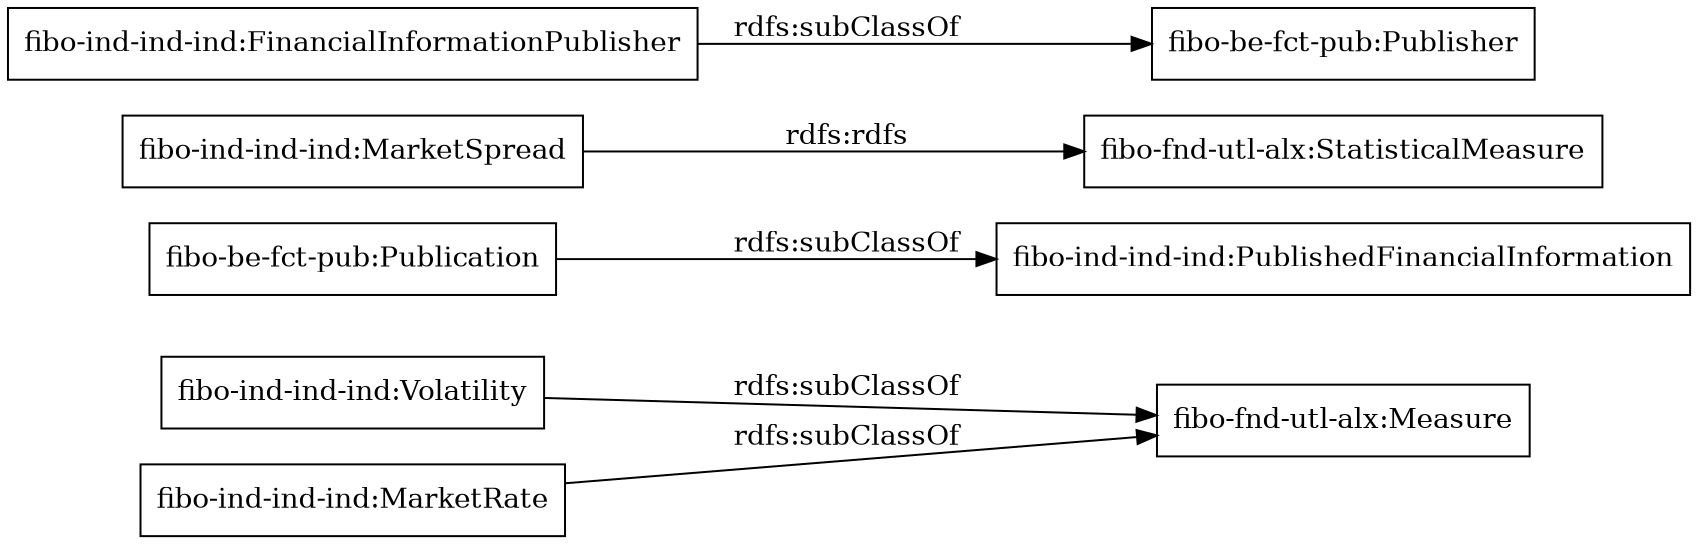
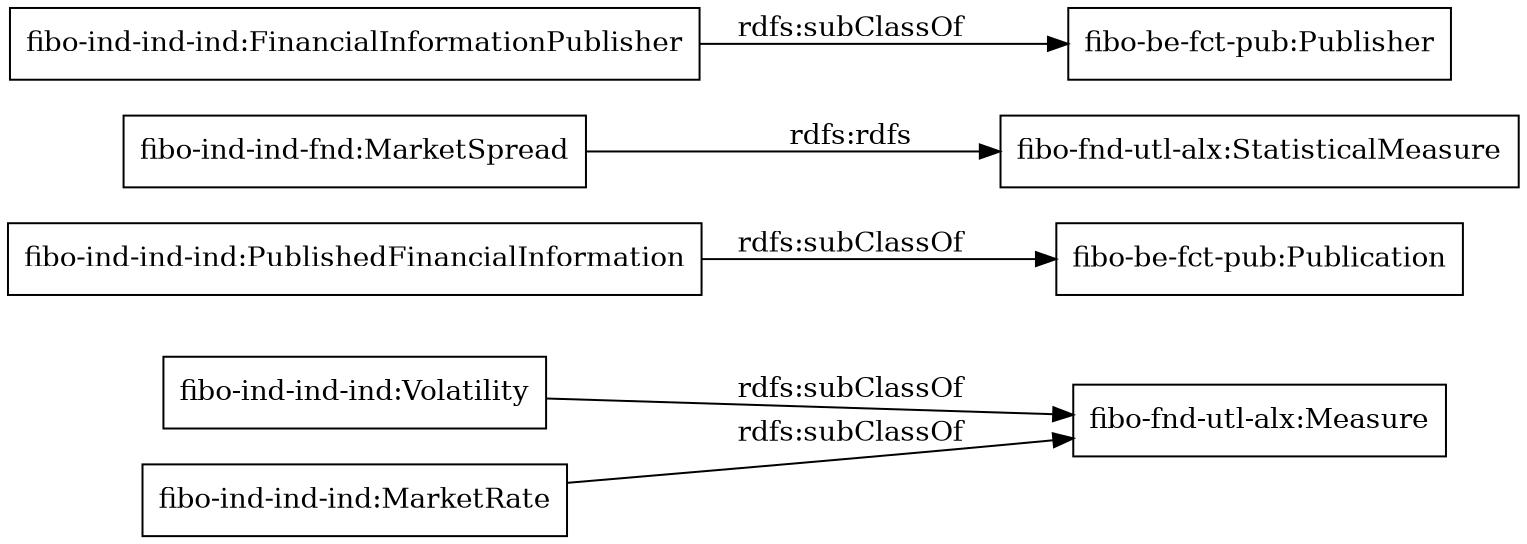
node "fibo-ind-ind-ind:MarketSpread": label "fibo-ind-ind-ind:MarketSpread" -> "fibo-ind-ind-fnd:MarketSpread"
edge "fibo-be-fct-pub:Publication" -> "fibo-ind-ind-ind:PublishedFinancialInformation": reversed
